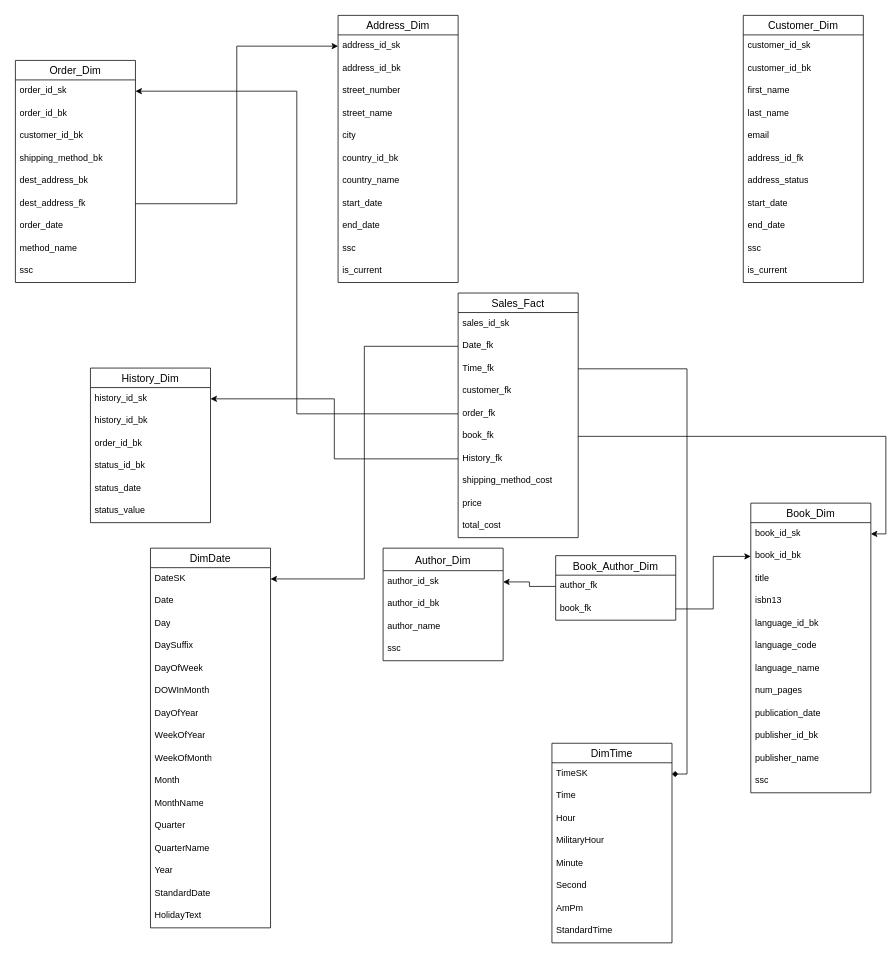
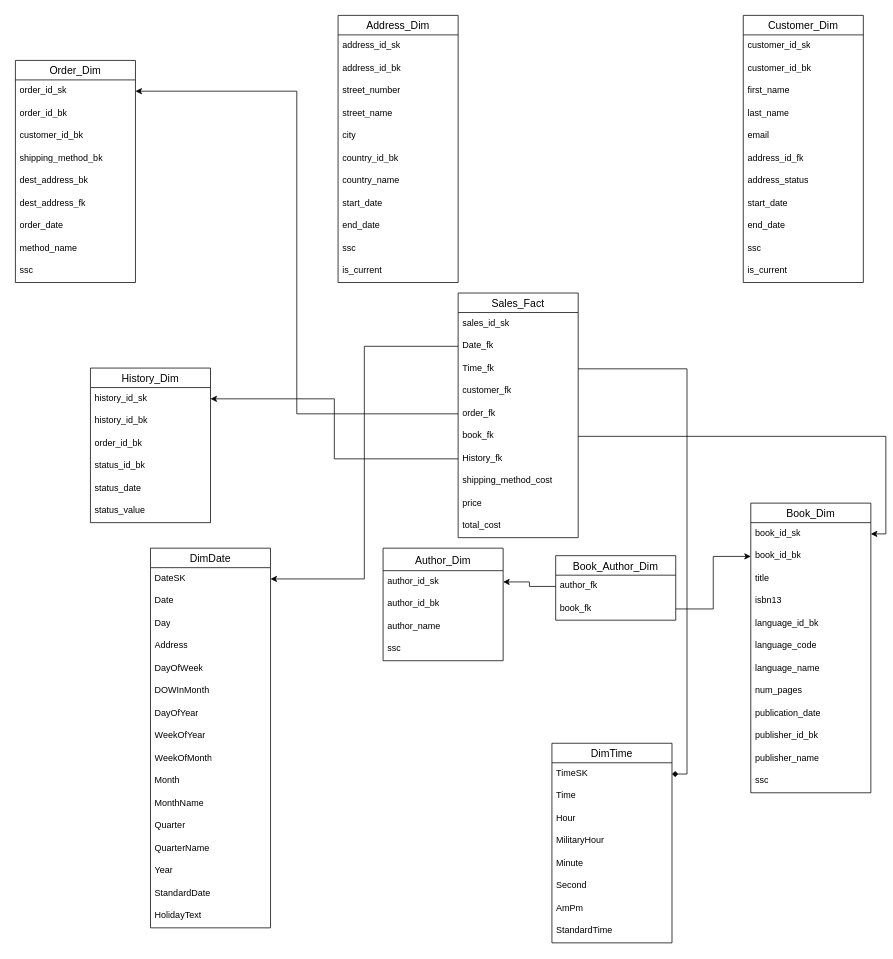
edge "dest_address_fk" -> "address_id_sk": removed
node "DaySuffix": label "DaySuffix" -> "Address"
